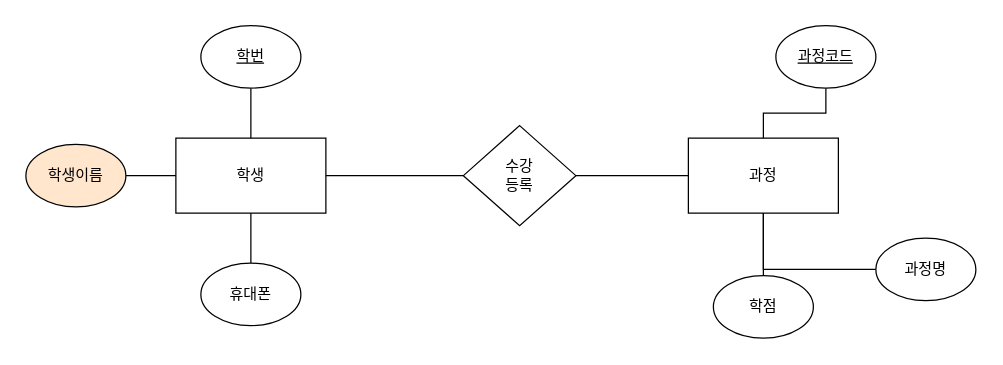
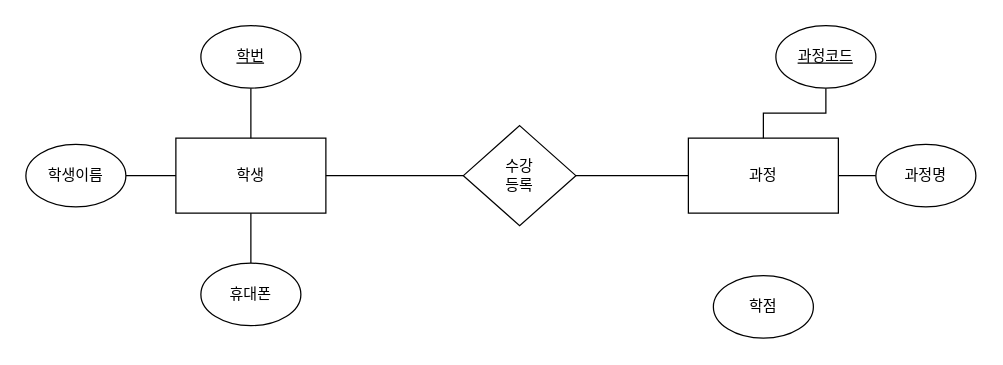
node "학생이름": fillcolor #ffe6cc -> #ffffff
node "과정명": moved (926, 269) -> (926, 176)
edge "과정" -- "학점": removed
